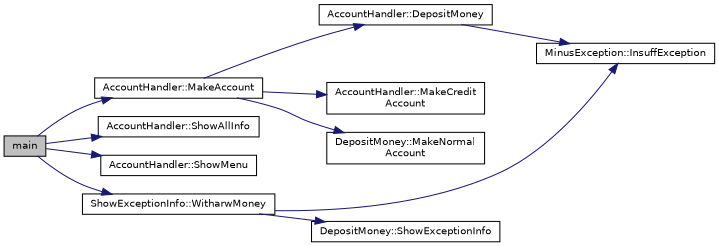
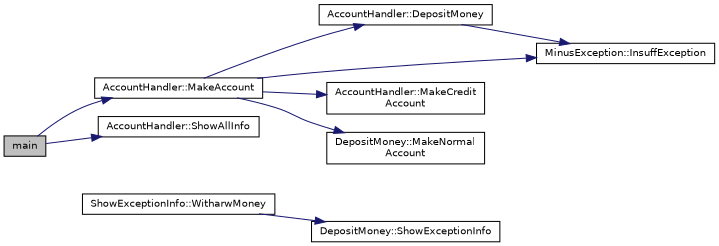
node "AccountHandler::ShowMenu": removed
edge "main" -> "ShowExceptionInfo::WitharwMoney": removed
edge "ShowExceptionInfo::WitharwMoney" -> "MinusException::InsuffException": now "AccountHandler::MakeAccount" -> "MinusException::InsuffException"
